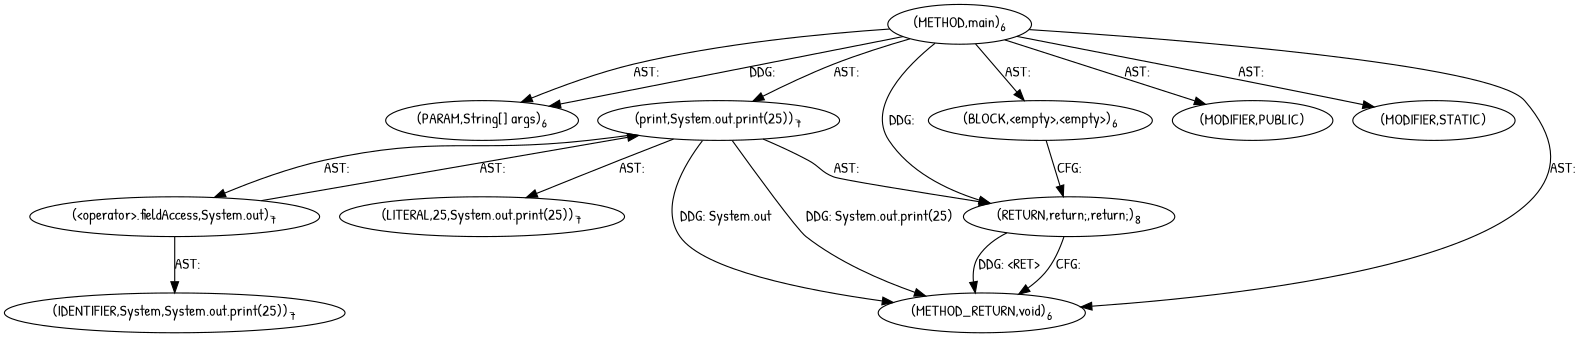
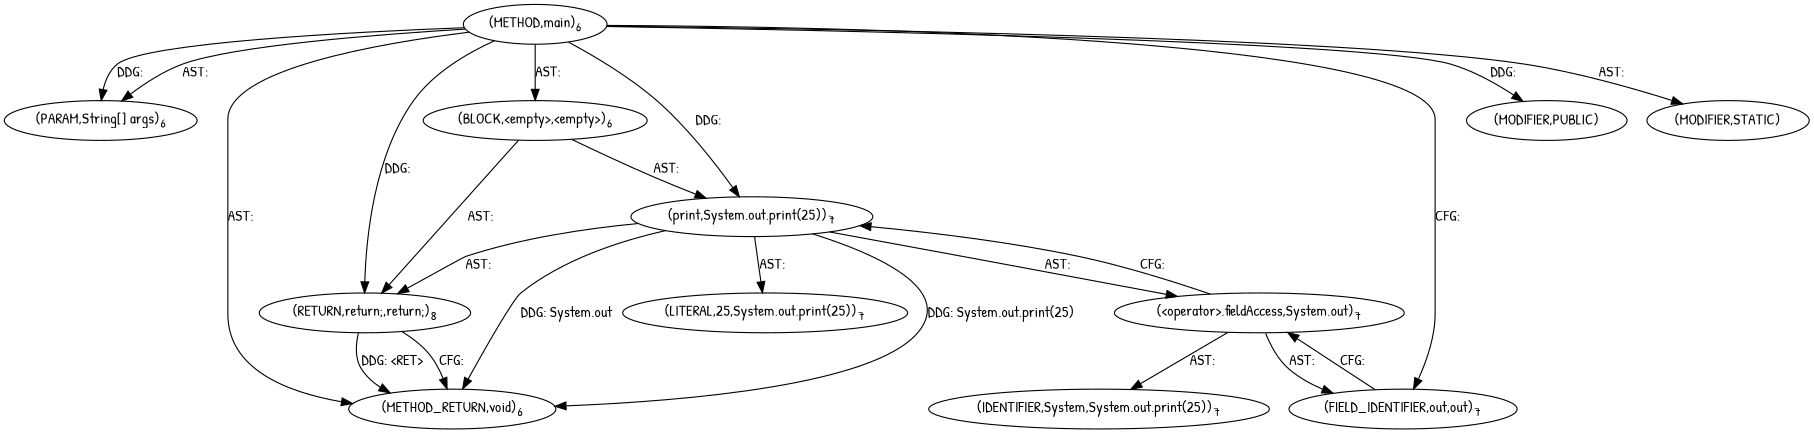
edge "(METHOD,main)" -> "(print,System.out.print(25))": label "AST: " -> "DDG: "
edge "(METHOD,main)" -> "(MODIFIER,PUBLIC)": label "AST: " -> "DDG: "
edge "(BLOCK,<empty>,<empty>)" -> "(print,System.out.print(25))": added, label "AST:"
edge "(<operator>.fieldAccess,System.out)" -> "(print,System.out.print(25))": label "AST: " -> "CFG: "
edge "(BLOCK,<empty>,<empty>)" -> "(RETURN,return;,return;)": label "CFG: " -> "AST: "
node "(FIELD_IDENTIFIER,out,out)": added
